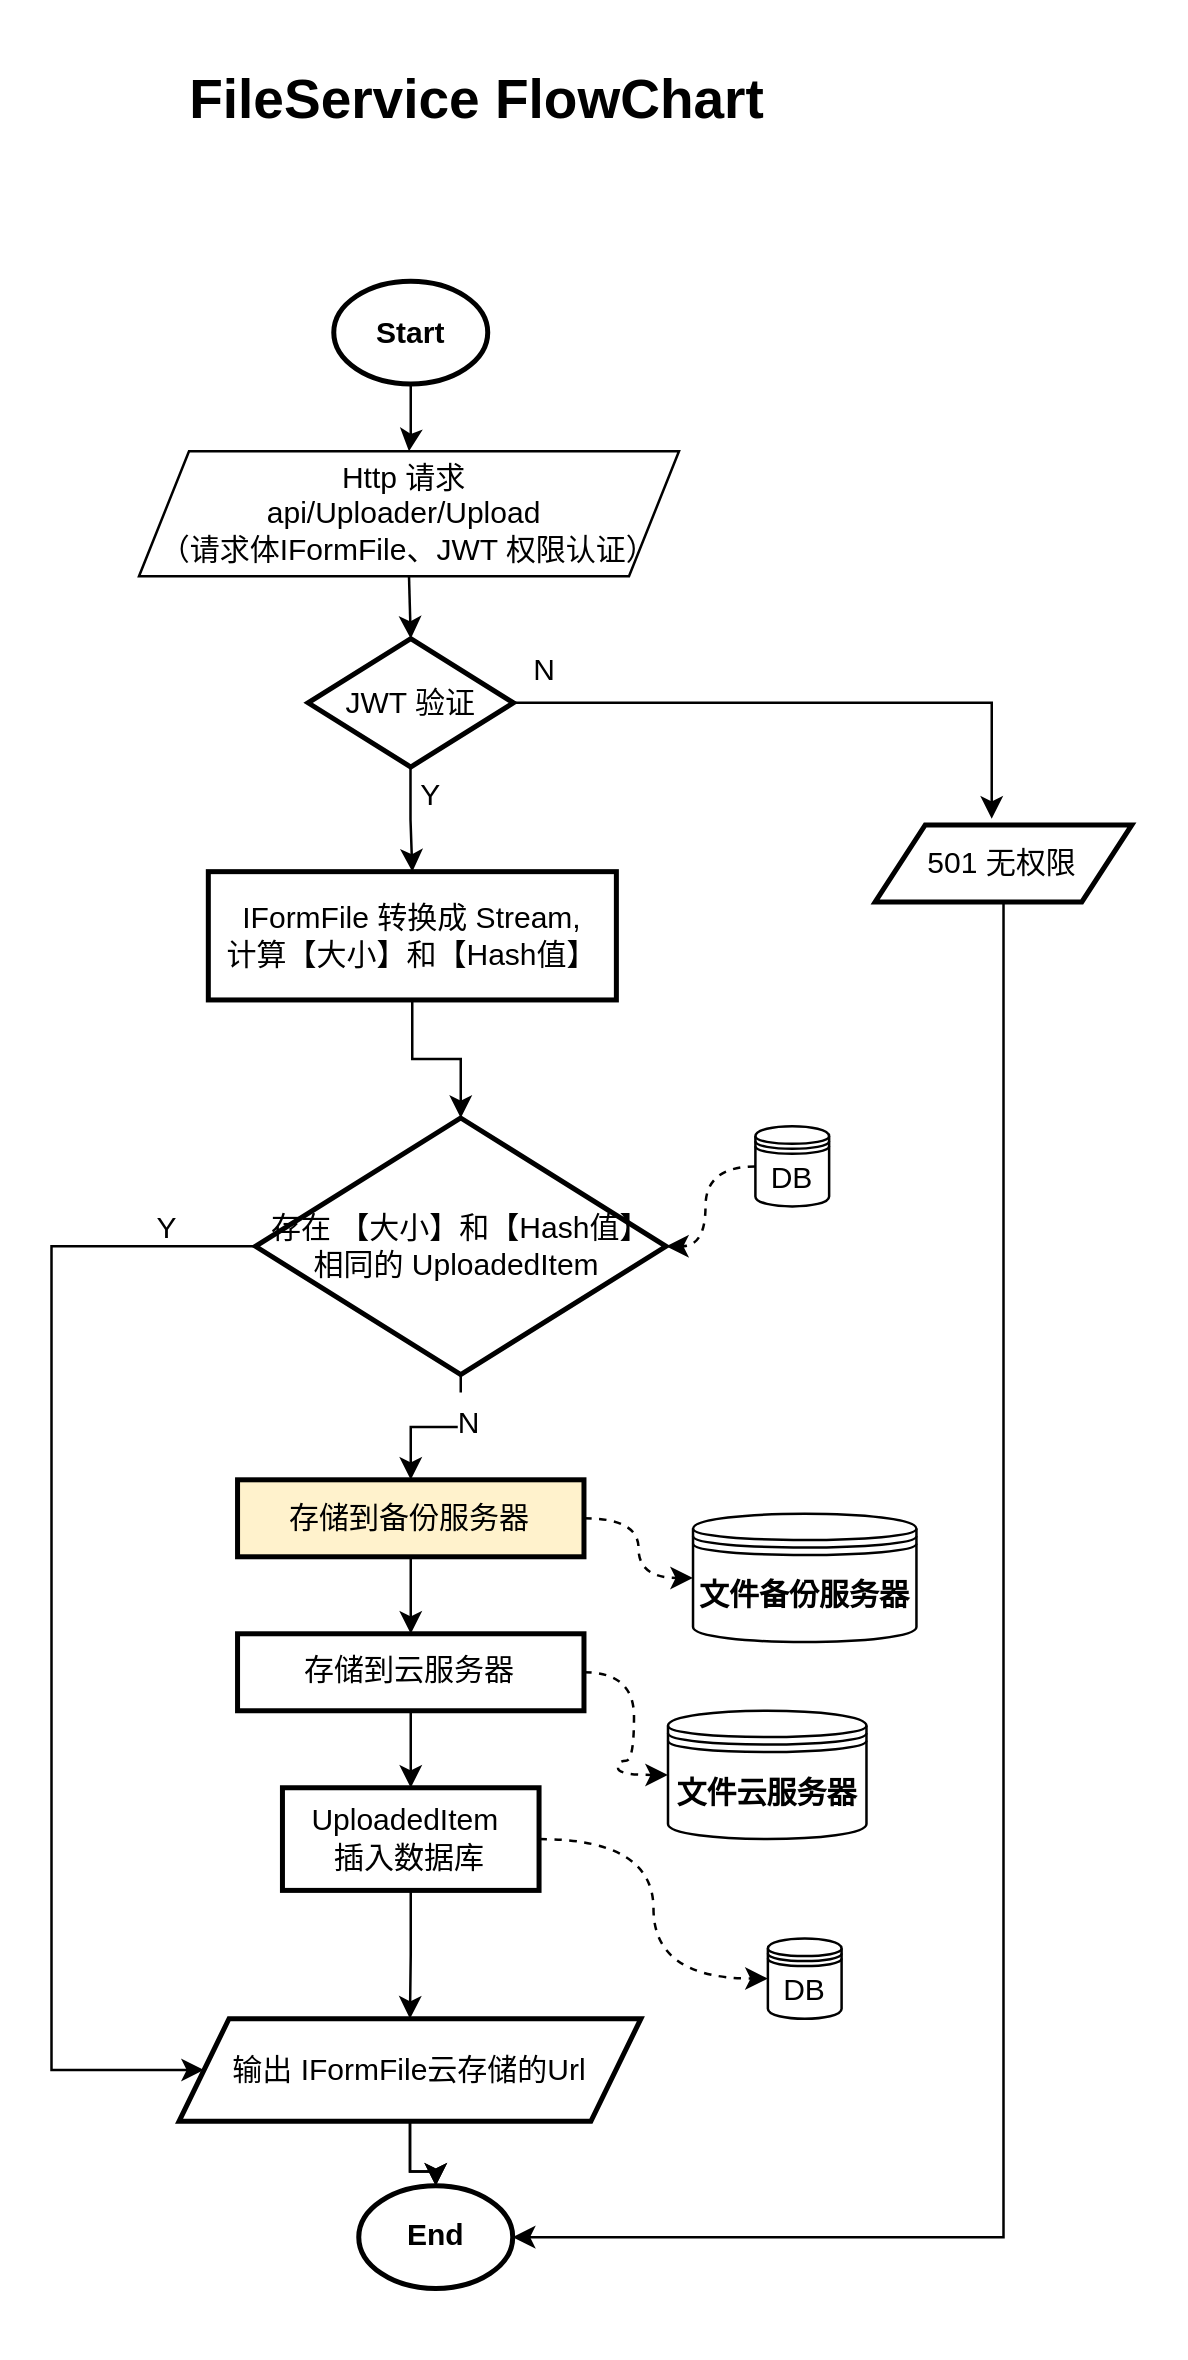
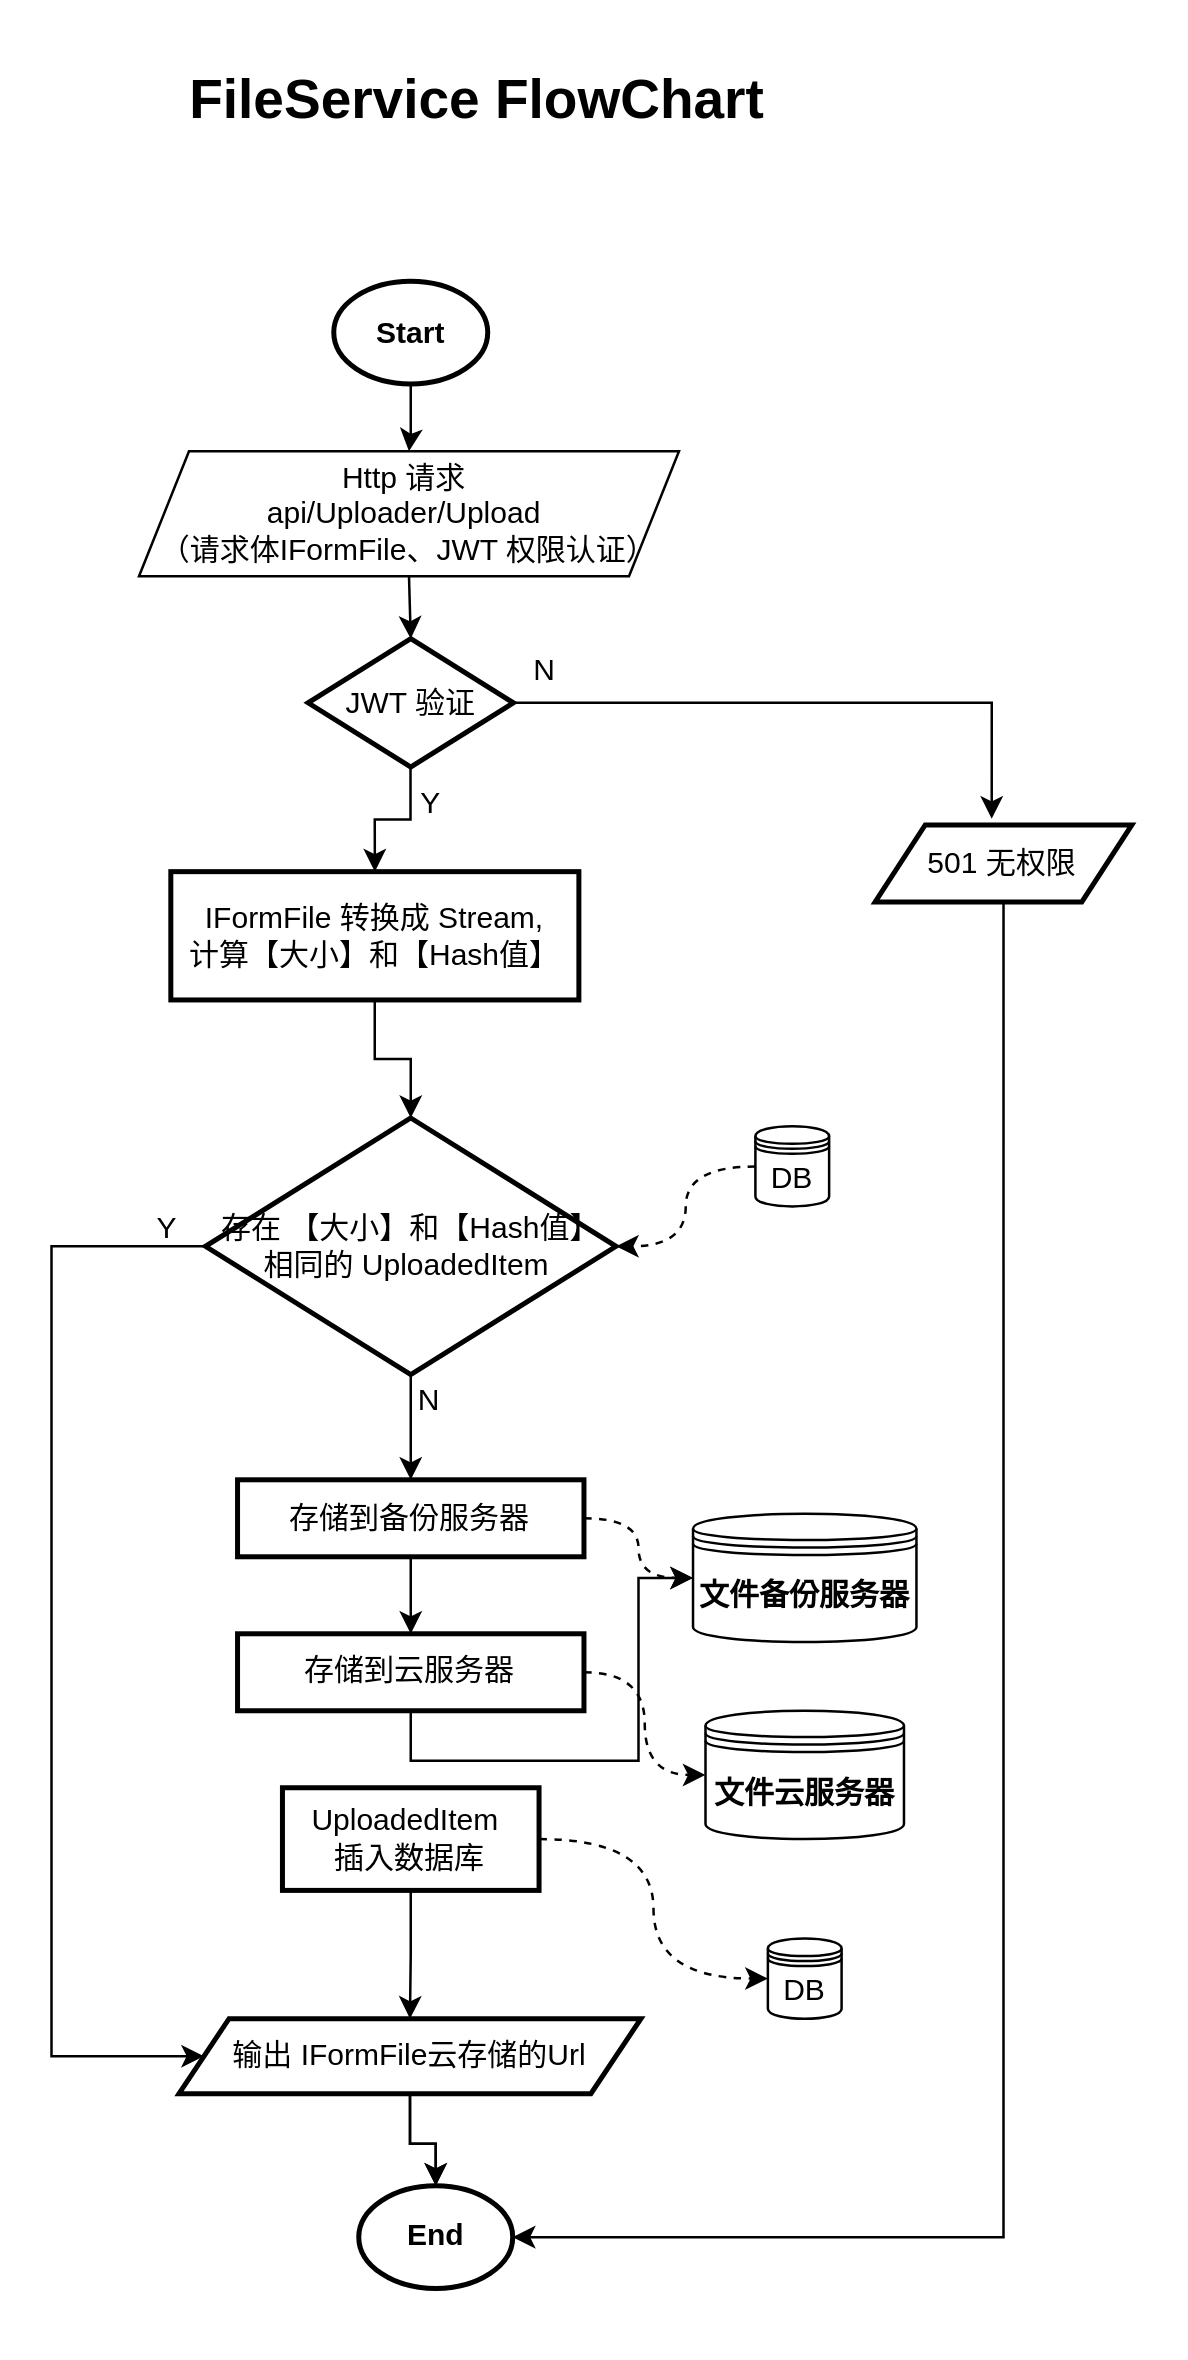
node "IFormFile 转换成 Stream, 计算【大小】和【Hash值】": moved (412, 936) -> (375, 936)
node "存在 【大小】和【Hash值】相同的 UploadedItem": moved (461, 1246) -> (411, 1246)
node "存储到备份服务器": fillcolor #fff2cc -> #ffffff
edge "存储到云服务器" -> "UploadedItem 插入数据库": now "存储到云服务器" -> "文件备份服务器"
node "文件云服务器": moved (767, 1775) -> (804, 1775)
node "输出 IFormFile云存储的Url": size 462x103 -> 462x75
